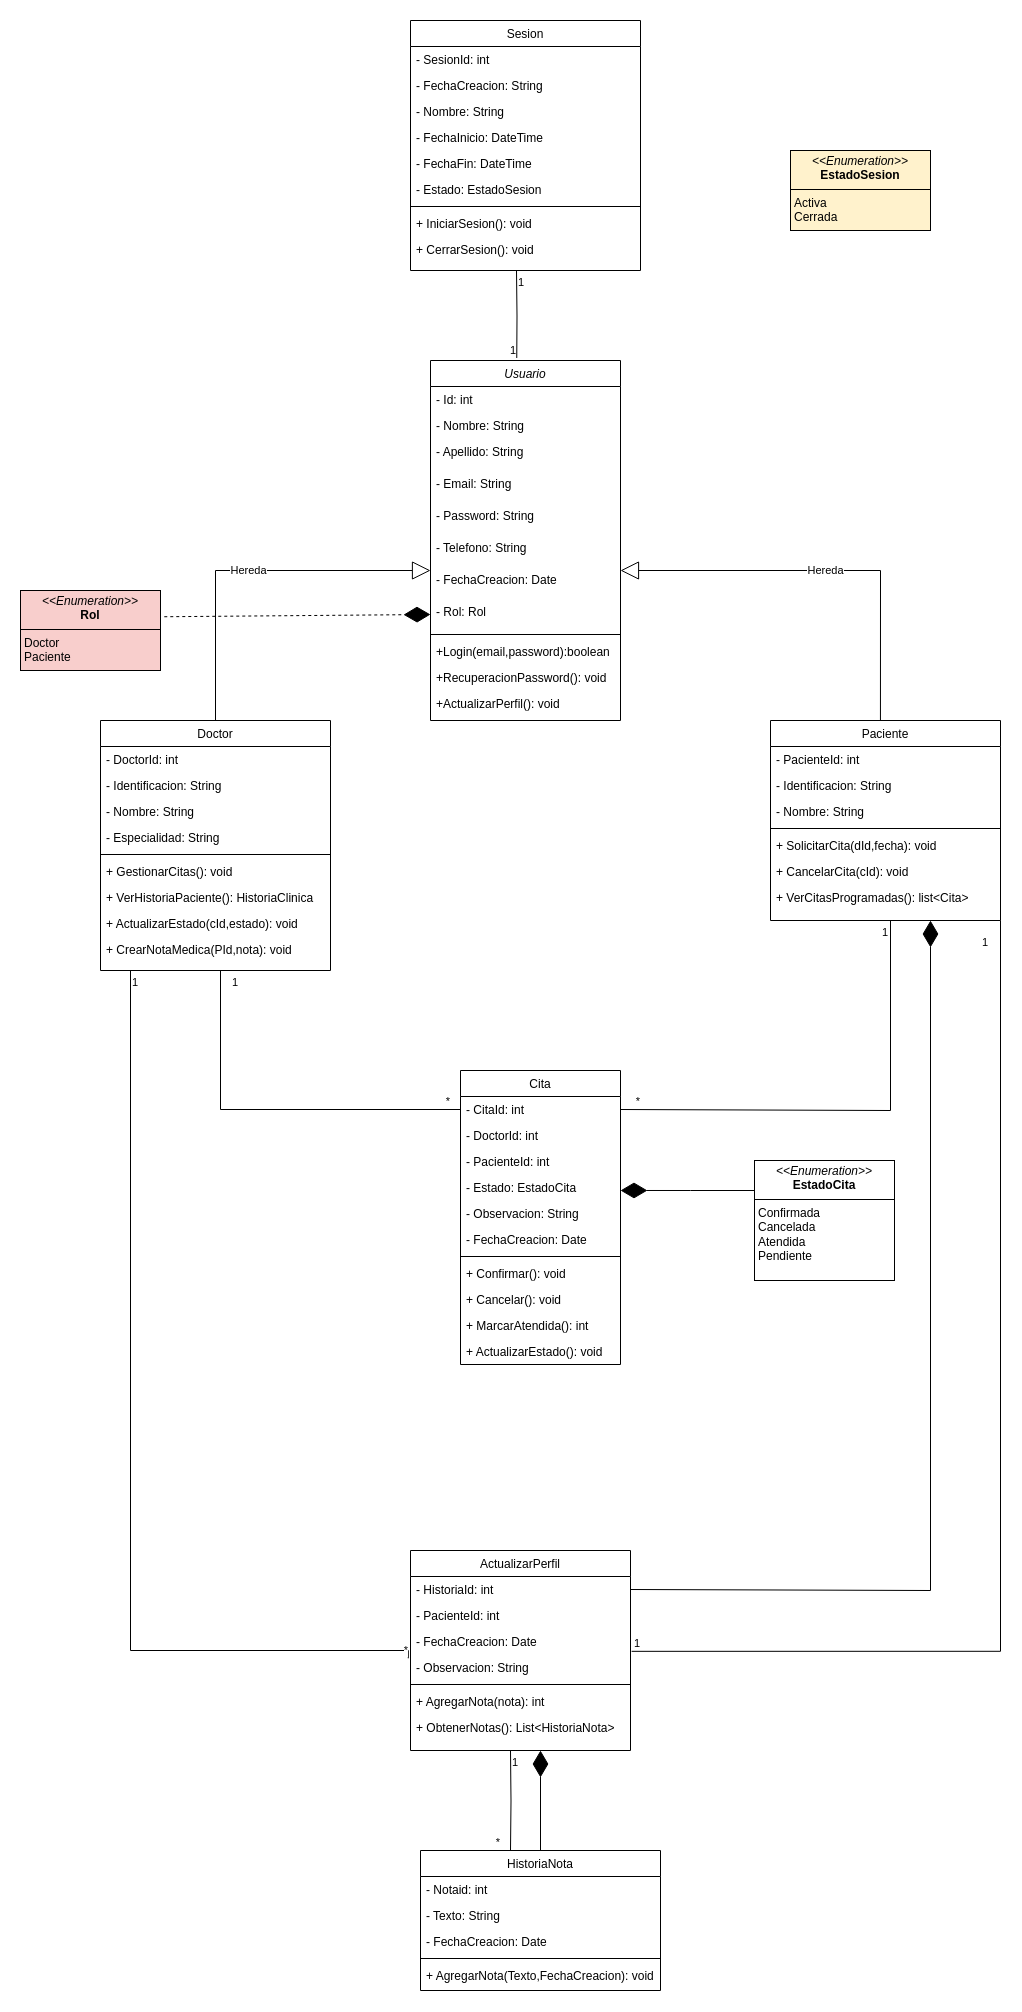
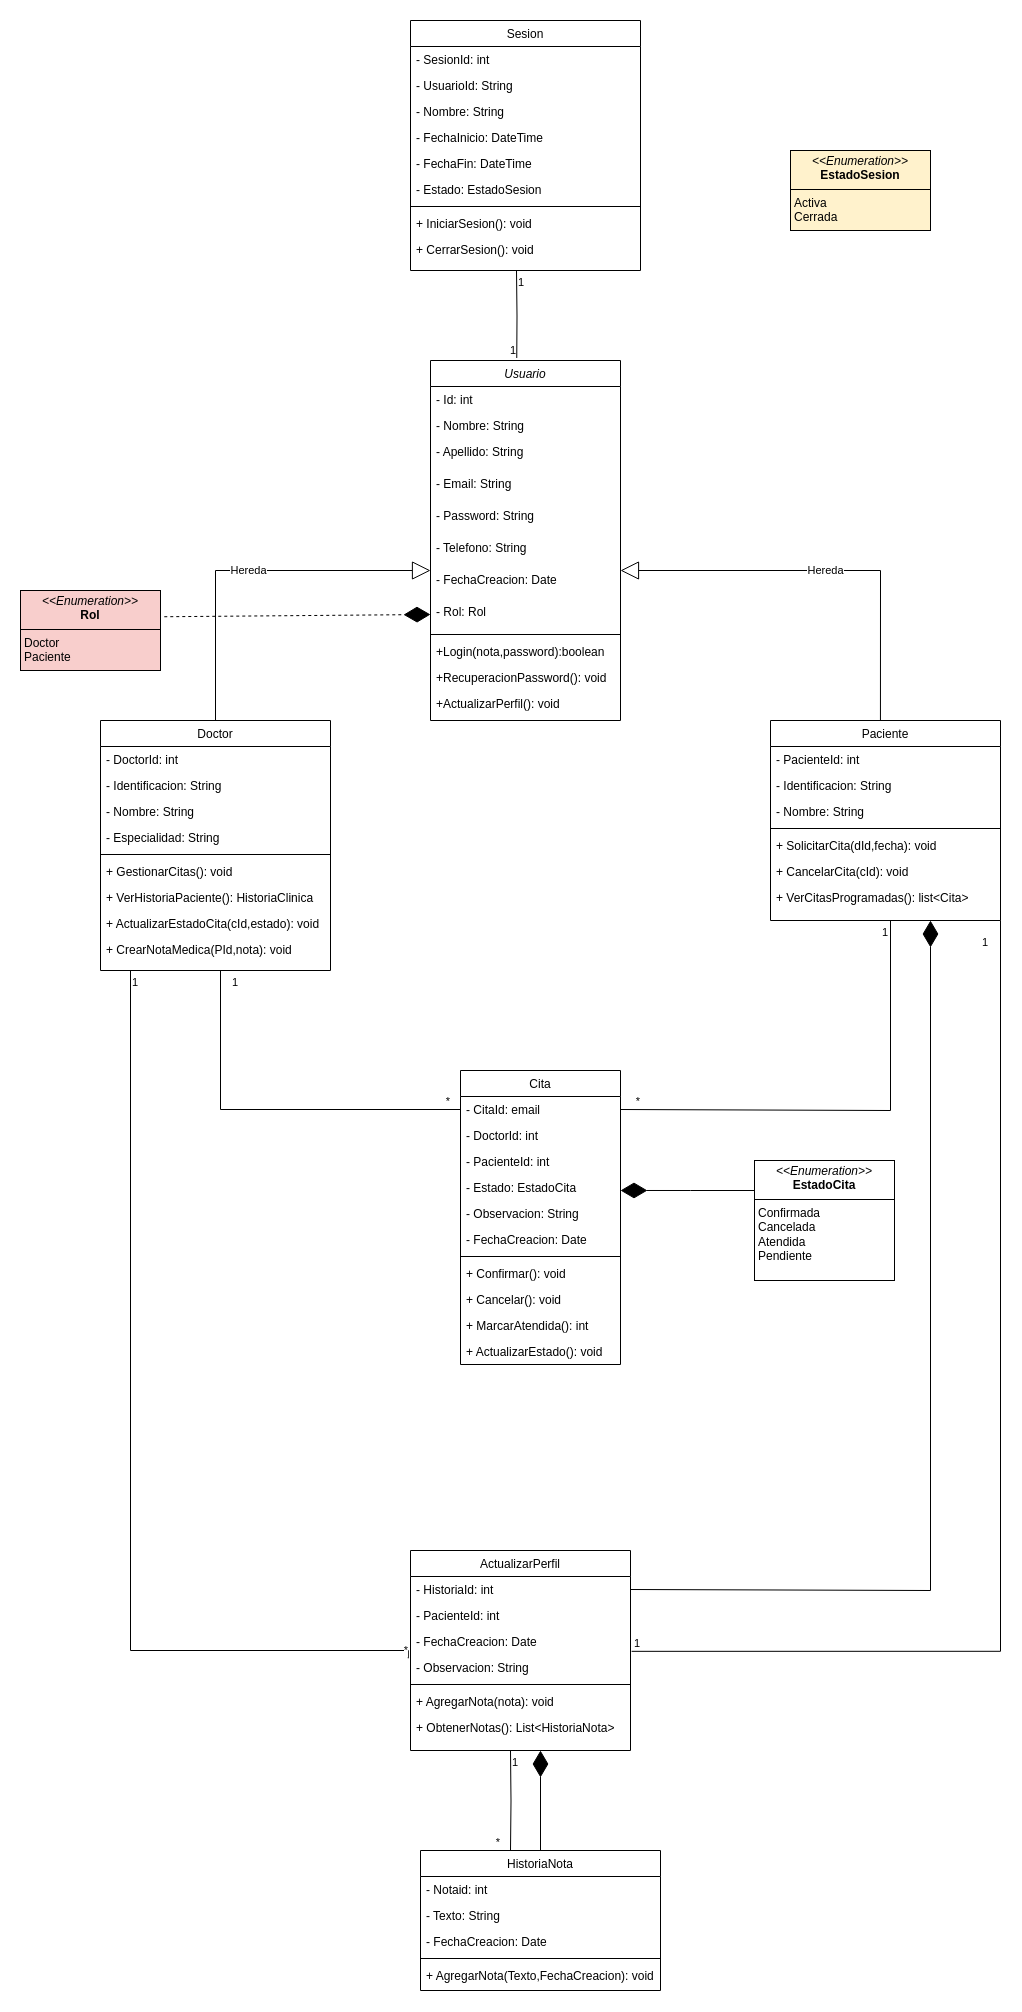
node "- FechaCreacion: String": label "- FechaCreacion: String" -> "- UsuarioId: String"
node "+Login(email,password):boolean": label "+Login(email,password):boolean" -> "+Login(nota,password):boolean"
node "+ ActualizarEstado(cId,estado): void": label "+ ActualizarEstado(cId,estado): void" -> "+ ActualizarEstadoCita(cId,estado): void"
node "- CitaId: int": label "- CitaId: int" -> "- CitaId: email"
node "+ AgregarNota(nota): int": label "+ AgregarNota(nota): int" -> "+ AgregarNota(nota): void"
